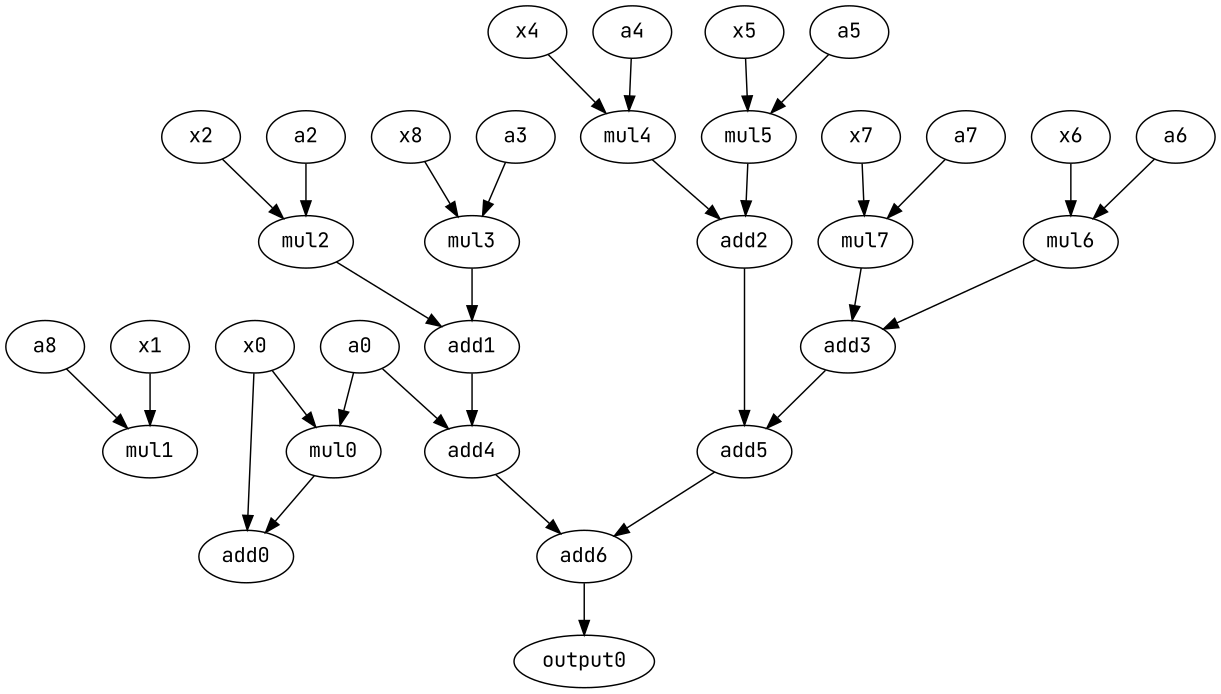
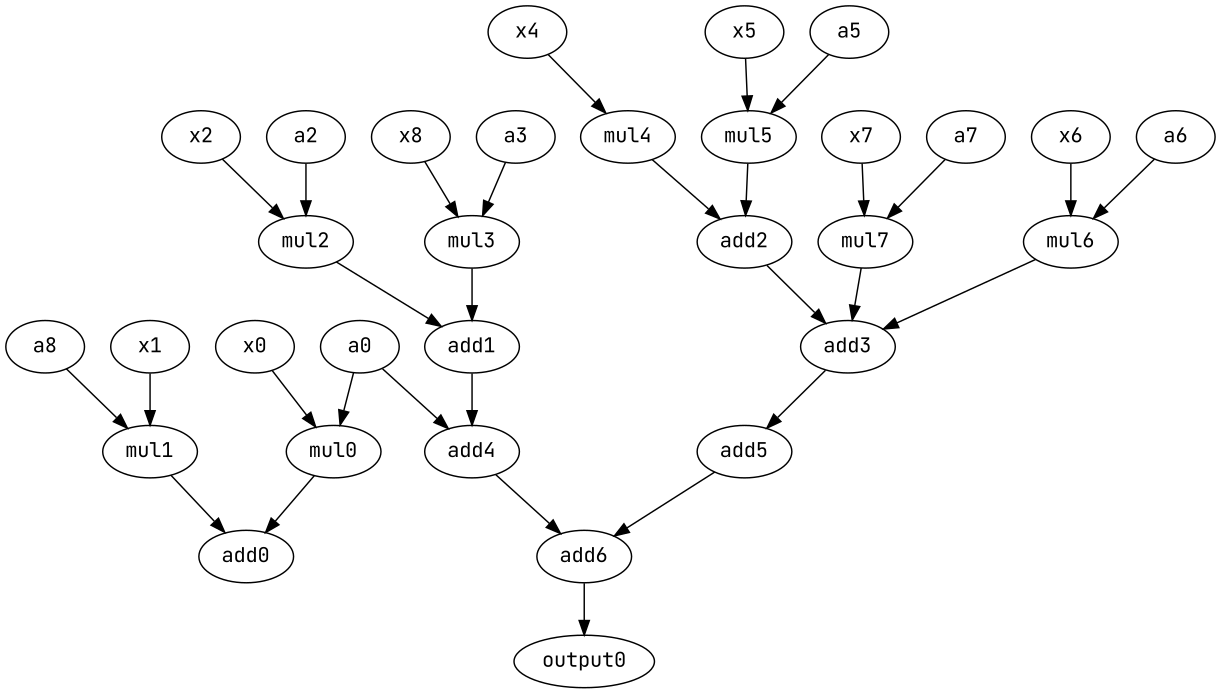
node "a4": removed
edge "add2" -> "add5": now "add2" -> "add3"
edge "x0" -> "add0": now "mul1" -> "add0"
